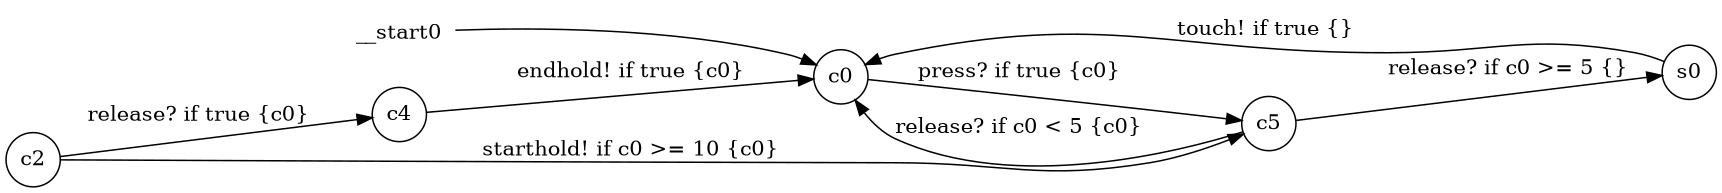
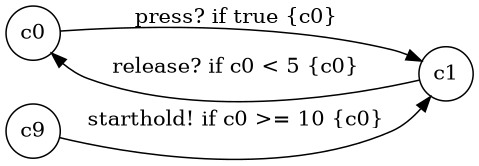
node "__start0": removed
node "s0": removed
node "c4": removed
node "c5": label "c5" -> "c1"
node "c2": label "c2" -> "c9"
